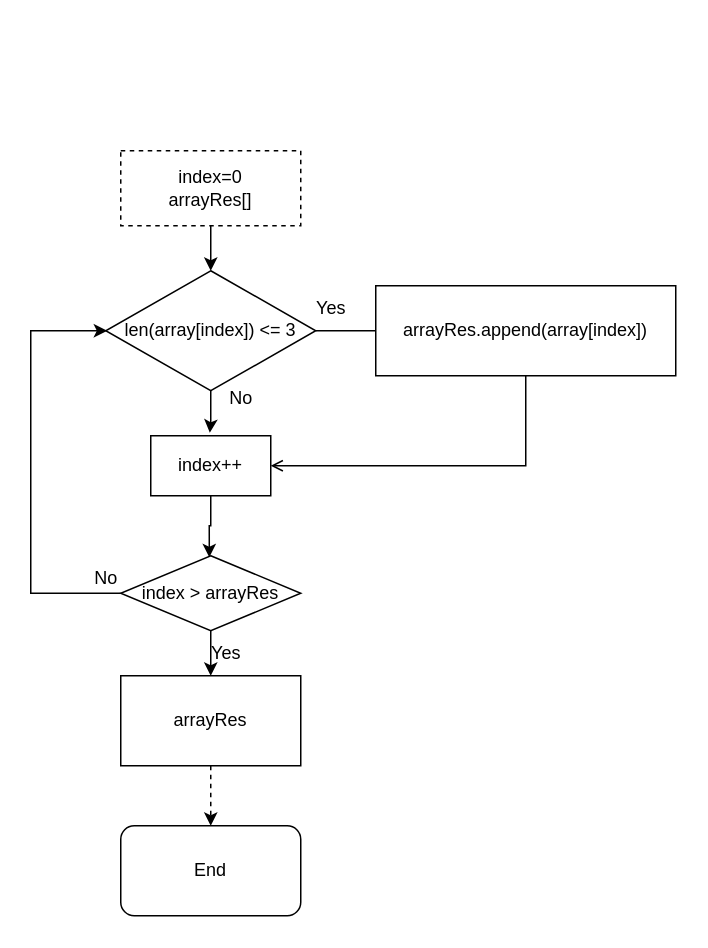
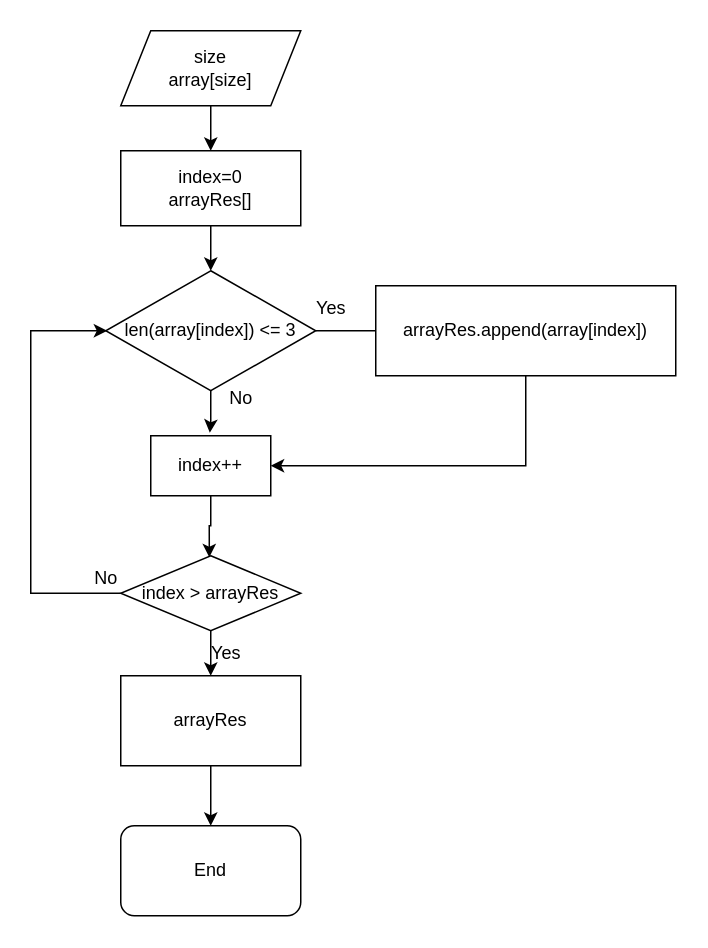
node "size array[size]": added
edge "size array[size]" -> "index=0 arrayRes[]": added
node "index=0 arrayRes[]": style dashed -> solid
edge "arrayRes.append(array[index])" -> "index++": arrowhead open -> classic
edge "arrayRes" -> "End": style dashed -> solid
